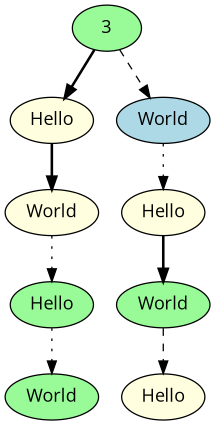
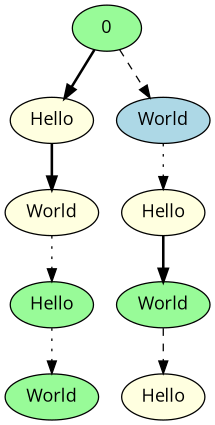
node "3": label "3" -> "0"
